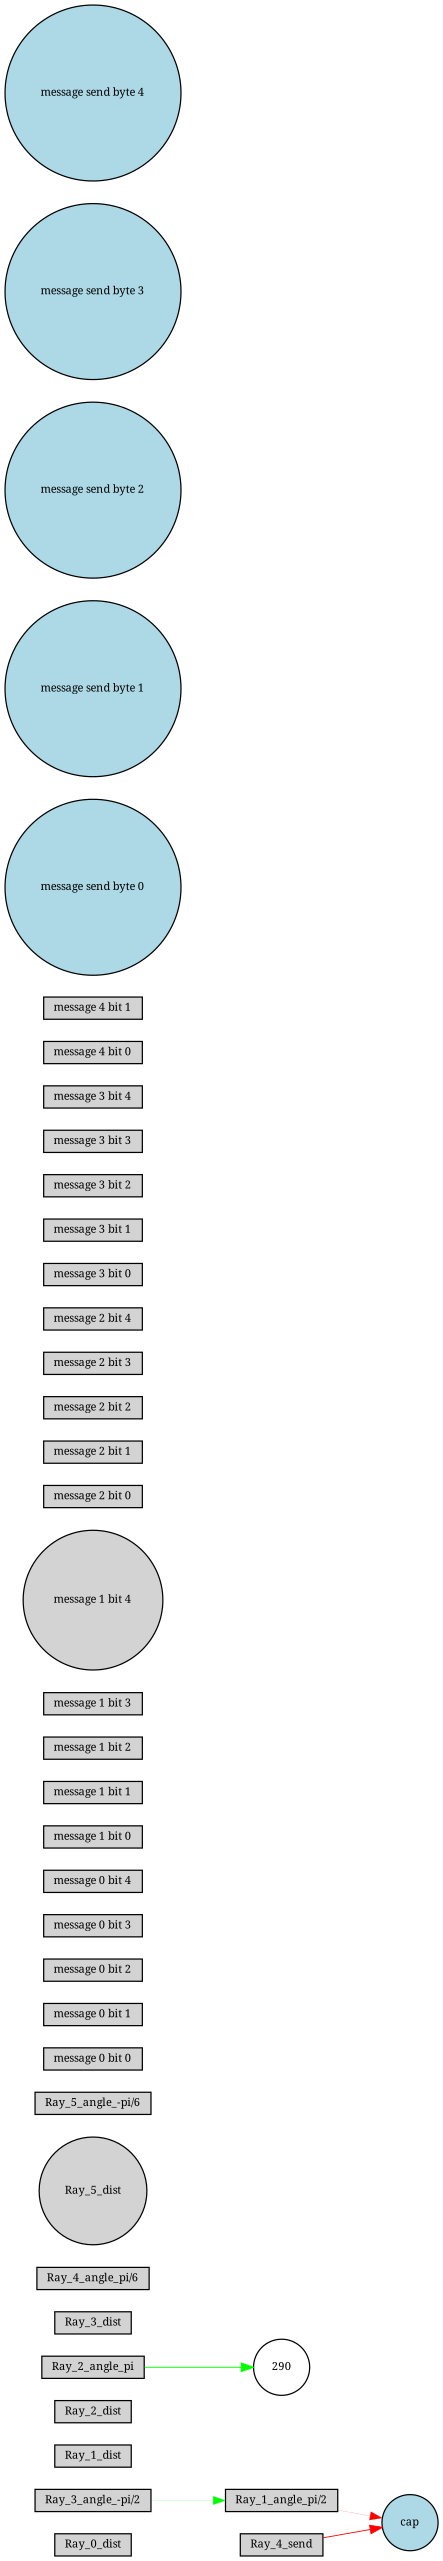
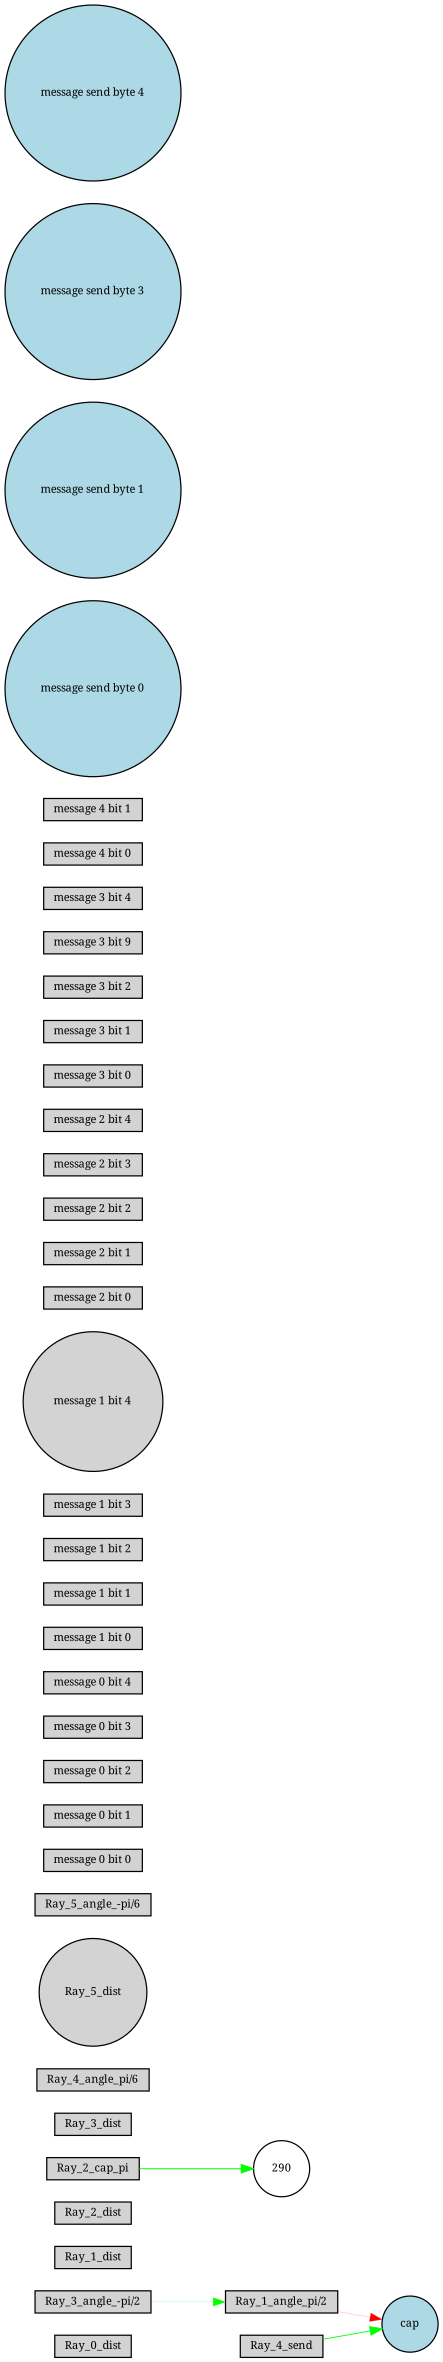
node "message send byte 2": removed
node "message 3 bit 3": label "message 3 bit 3" -> "message 3 bit 9"
node "Ray_2_angle_pi": label "Ray_2_angle_pi" -> "Ray_2_cap_pi"
edge "Ray_4_send" -> "cap": color red -> green
